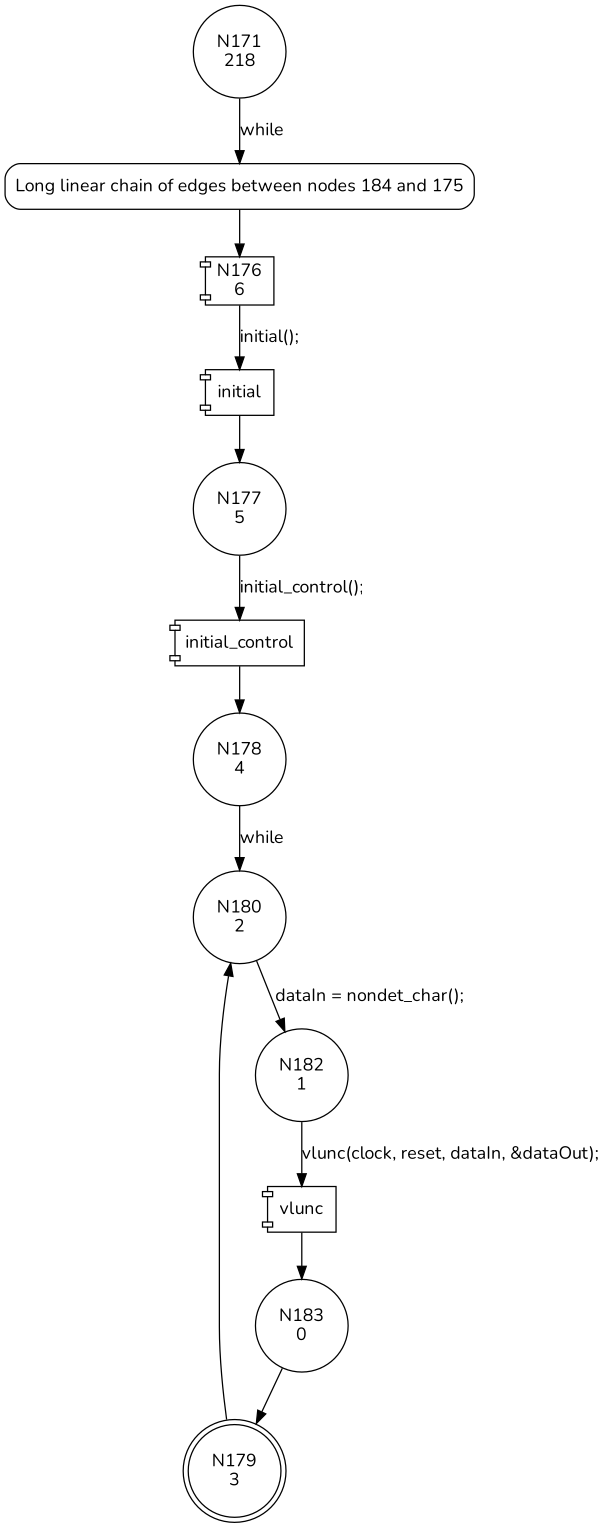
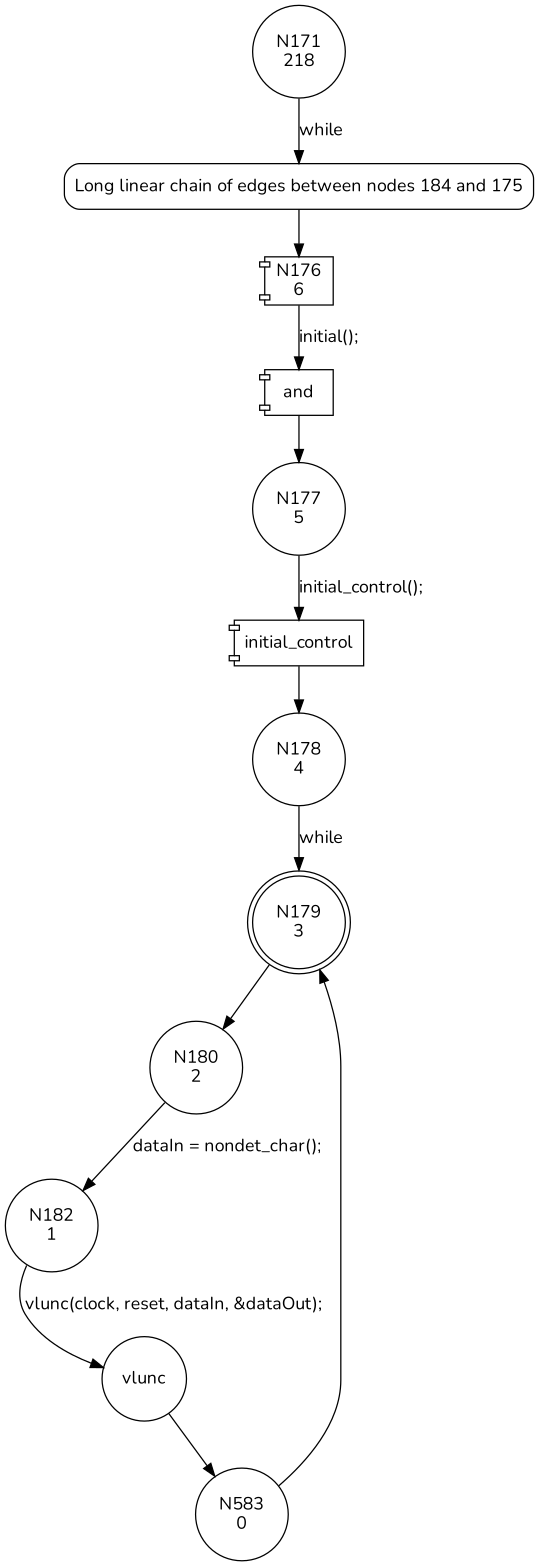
node "initial": label "initial" -> "and"
edge "N178 4" -> "N180 2": now "N178 4" -> "N179 3"
node "vlunc": shape component -> circle
node "N183 0": label "N183 0" -> "N583 0"
